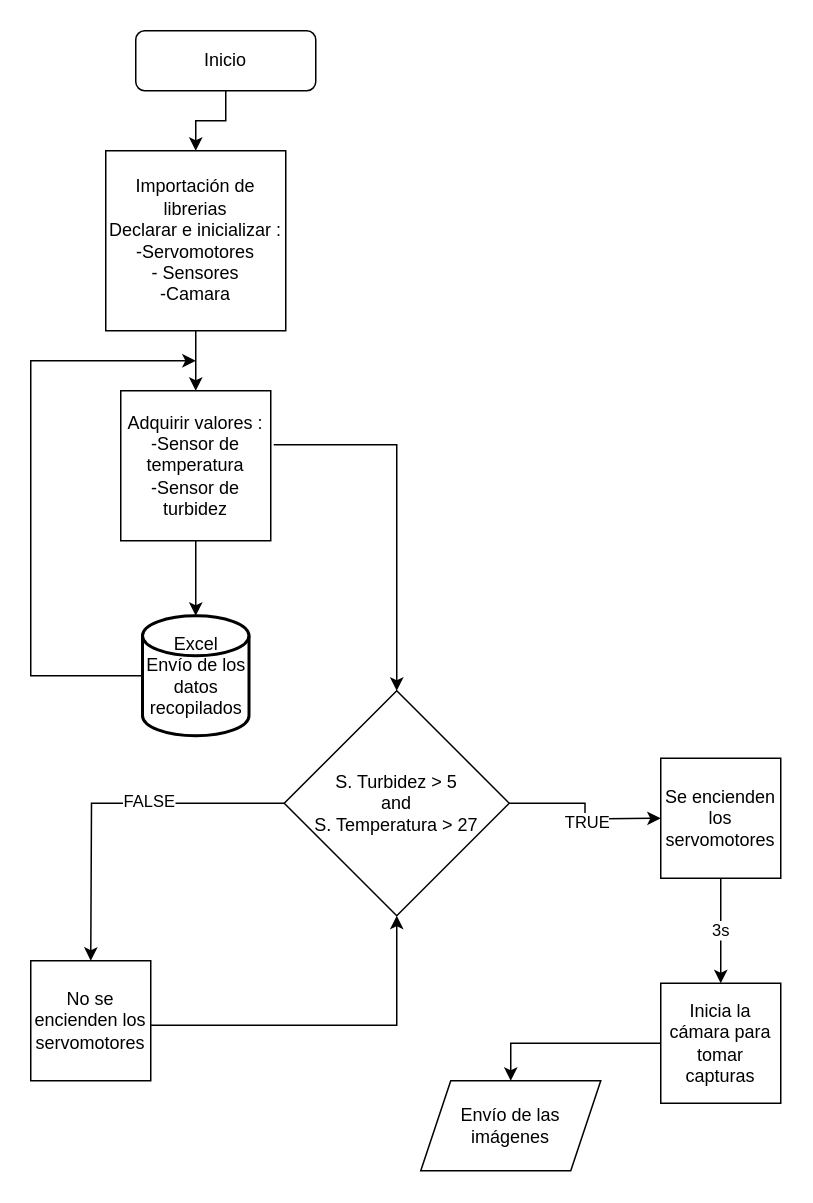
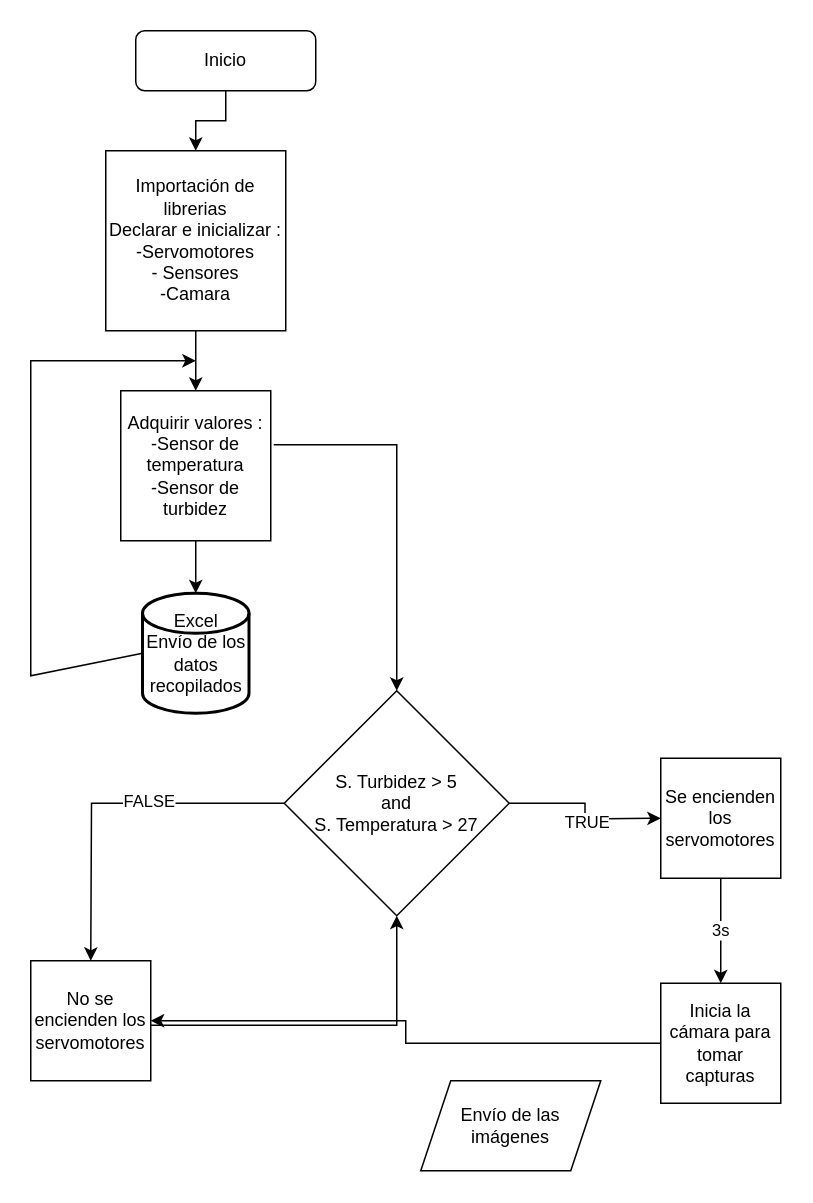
node "Excel Envío de los datos recopilados": moved (196, 676) -> (196, 653)
edge "Inicia la cámara para tomar capturas" -> "Envío de las imágenes": now "Inicia la cámara para tomar capturas" -> "No se encienden los servomotores"
